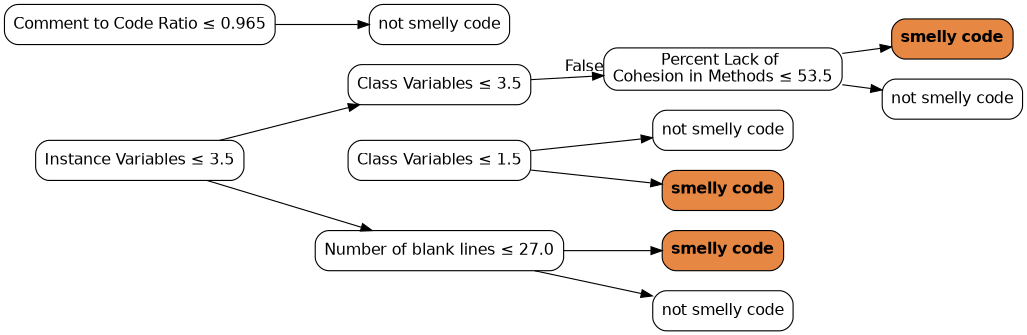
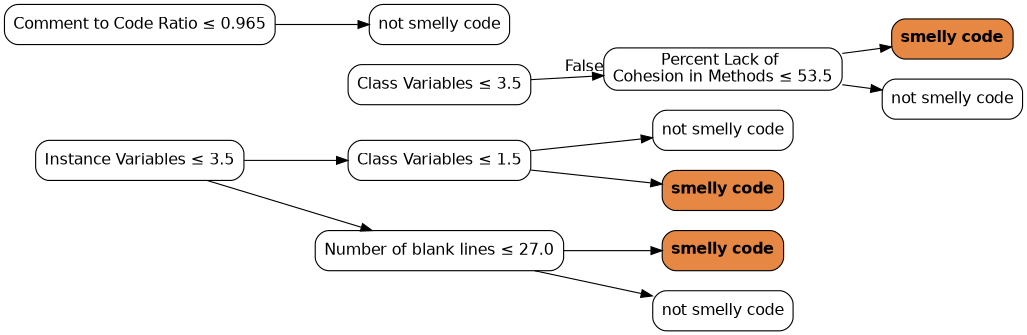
edge "Instance Variables ≤ 3.5" -> "Class Variables ≤ 3.5": now "Instance Variables ≤ 3.5" -> "Class Variables ≤ 1.5"
